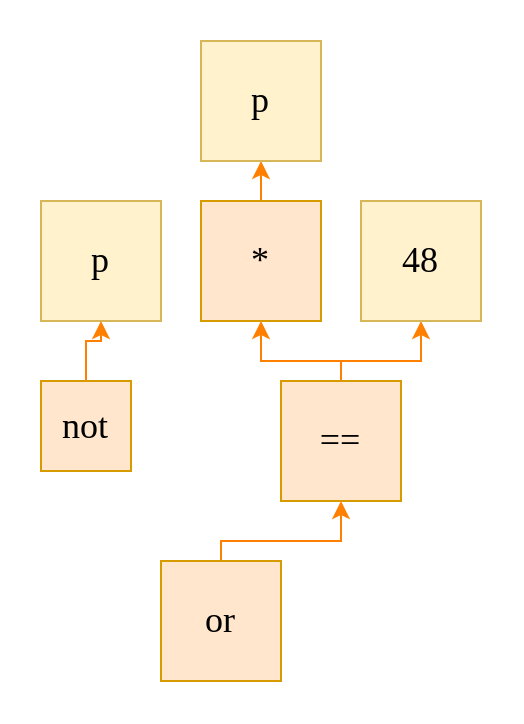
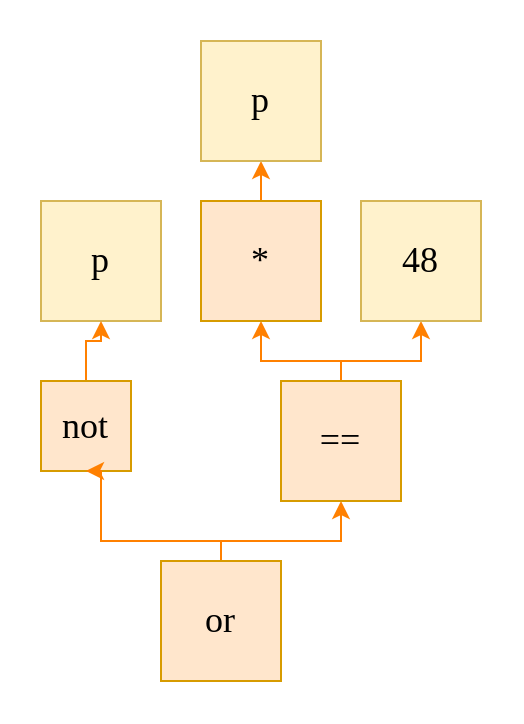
edge "or" -> "not": added
